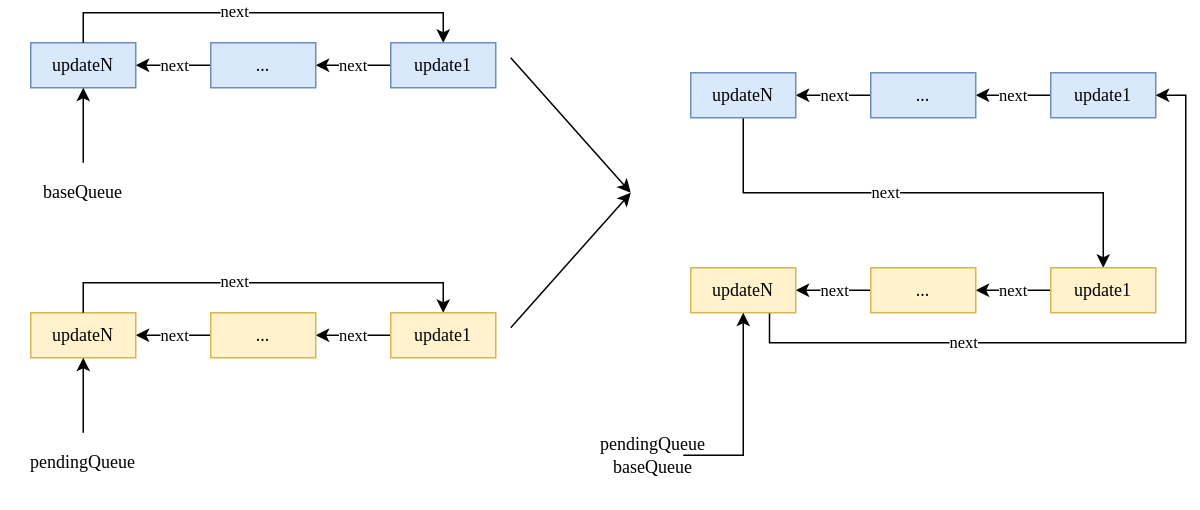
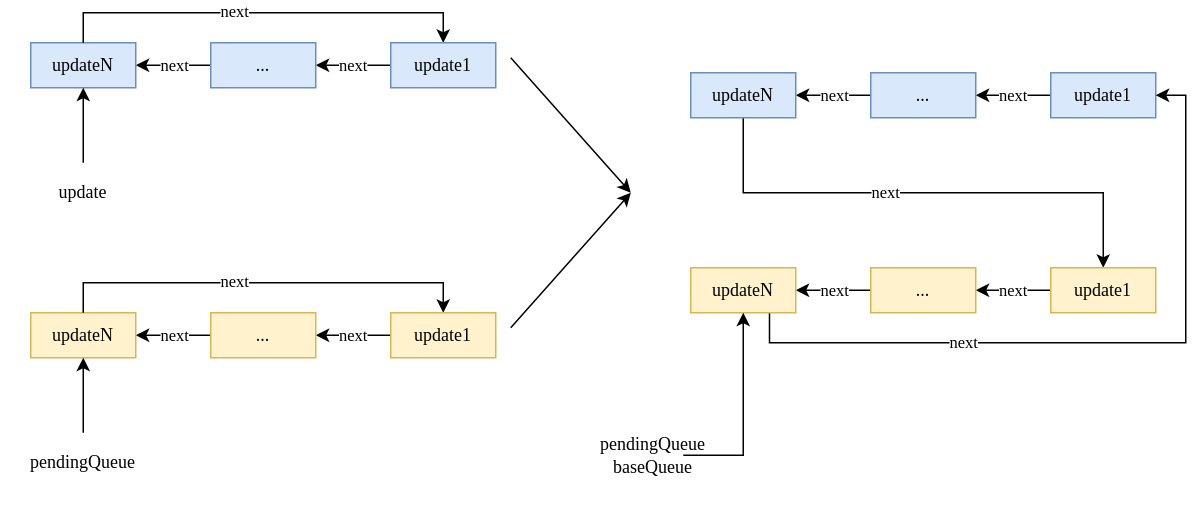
node "baseQueue": label "baseQueue" -> "update"
